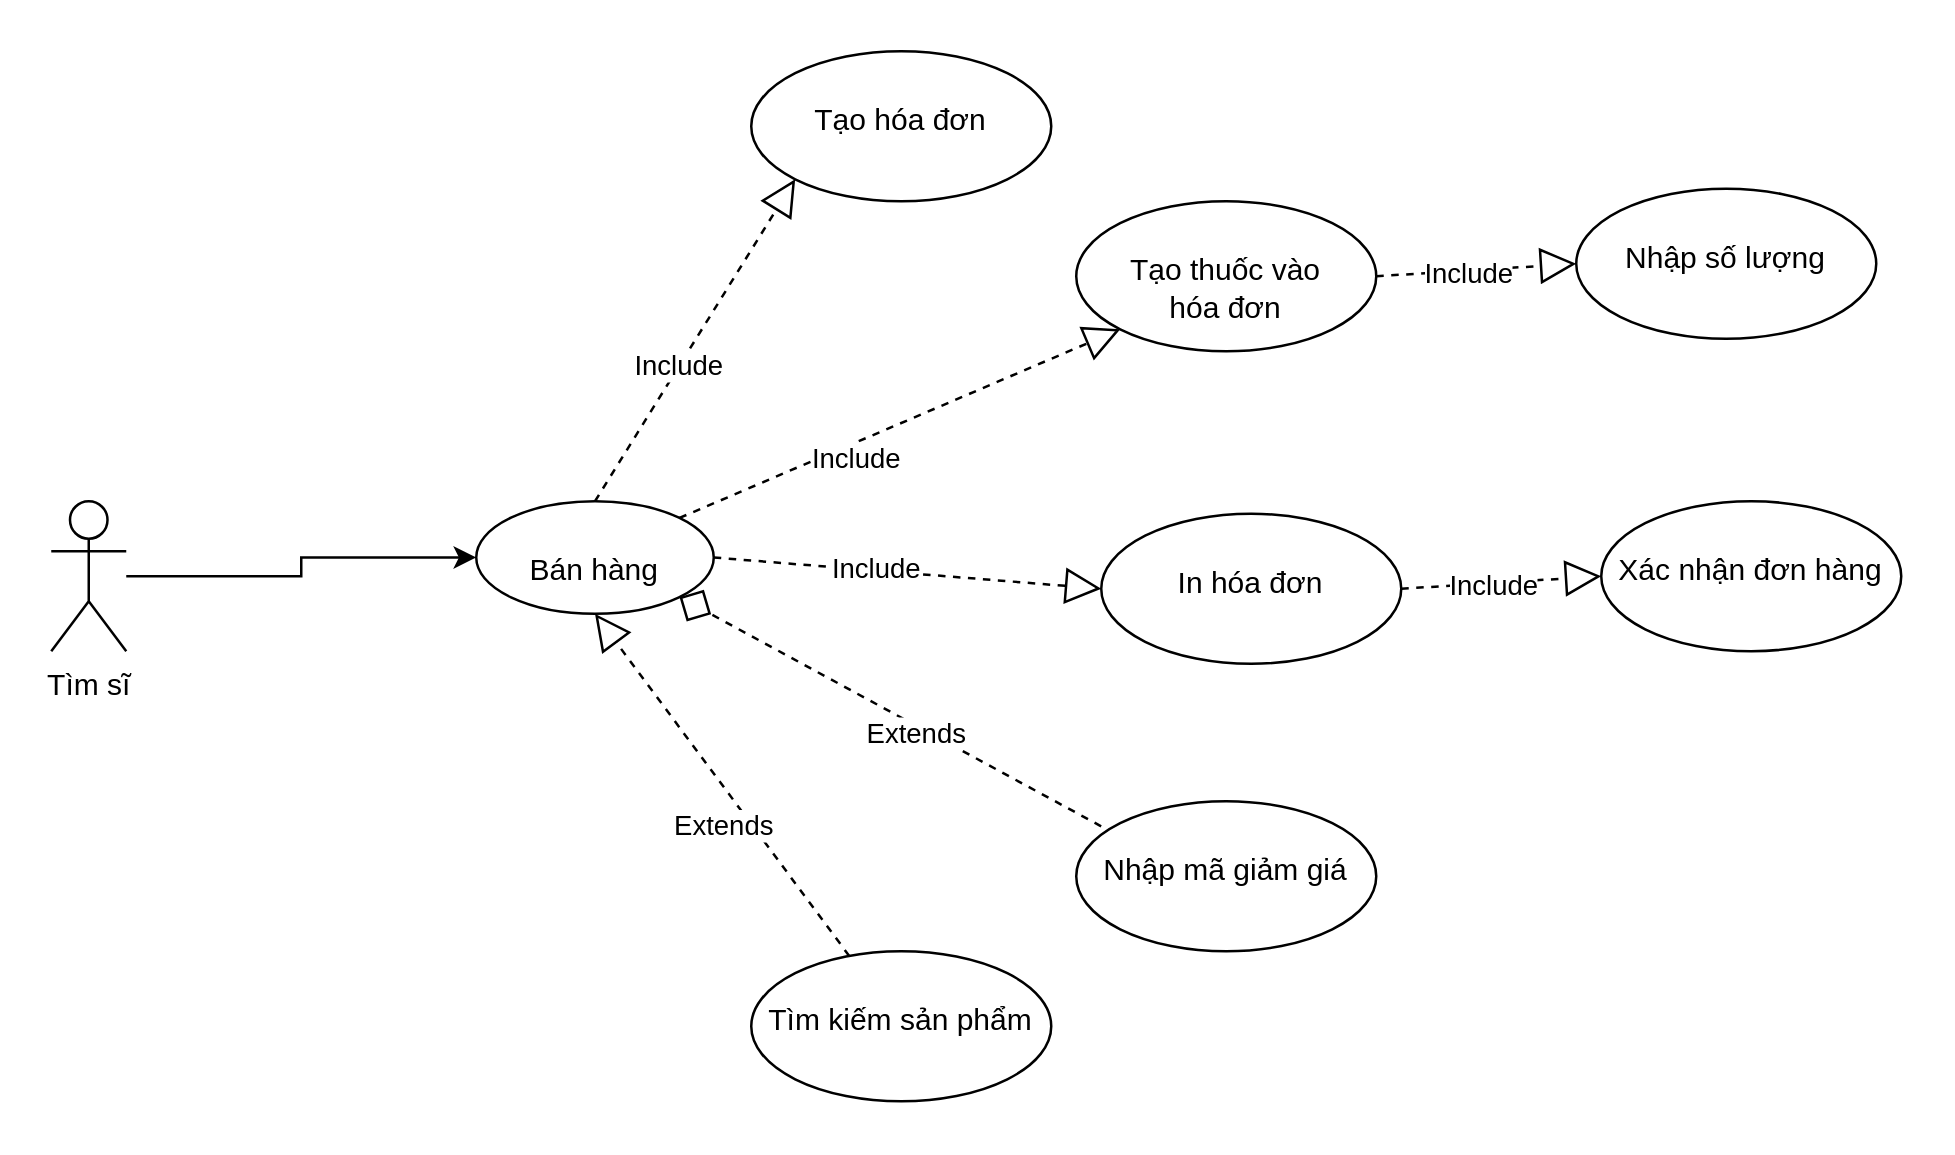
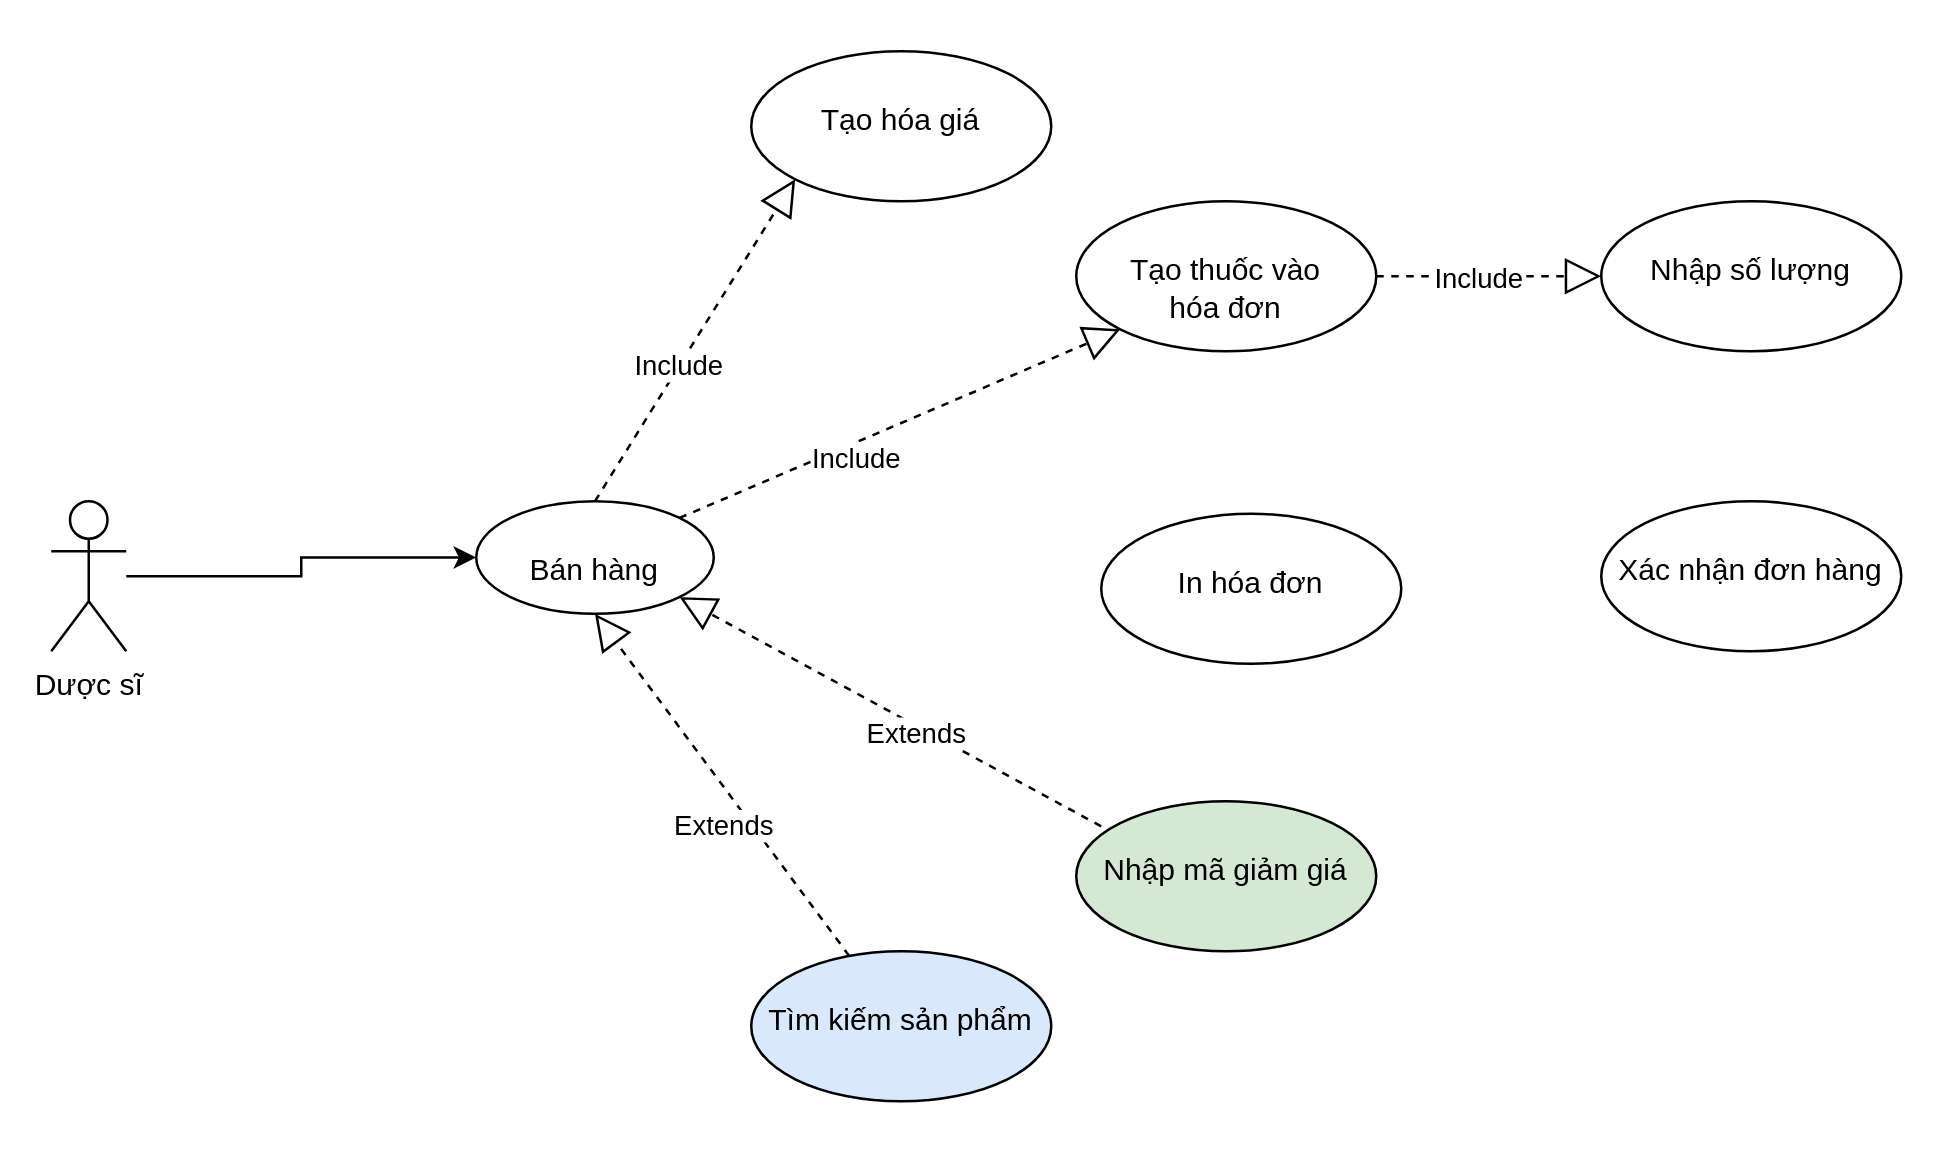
node "Tạo hóa đơn": label "Tạo hóa đơn" -> "Tạo hóa giá"
node "Nhập số lượng": moved (1726, 264) -> (1751, 276)
edge "Bán hàng" -> "In hóa đơn": removed, label "Include"
edge "In hóa đơn" -> "Xác nhận đơn hàng": removed, label "Include"
edge "Nhập mã giảm giá" -> "Bán hàng": arrowhead diamond -> block
node "Tìm sĩ": label "Tìm sĩ" -> "Dược sĩ"
node "Nhập mã giảm giá": fillcolor #ffffff -> #d5e8d4
node "Tìm kiếm sản phẩm": fillcolor #ffffff -> #dae8fc
